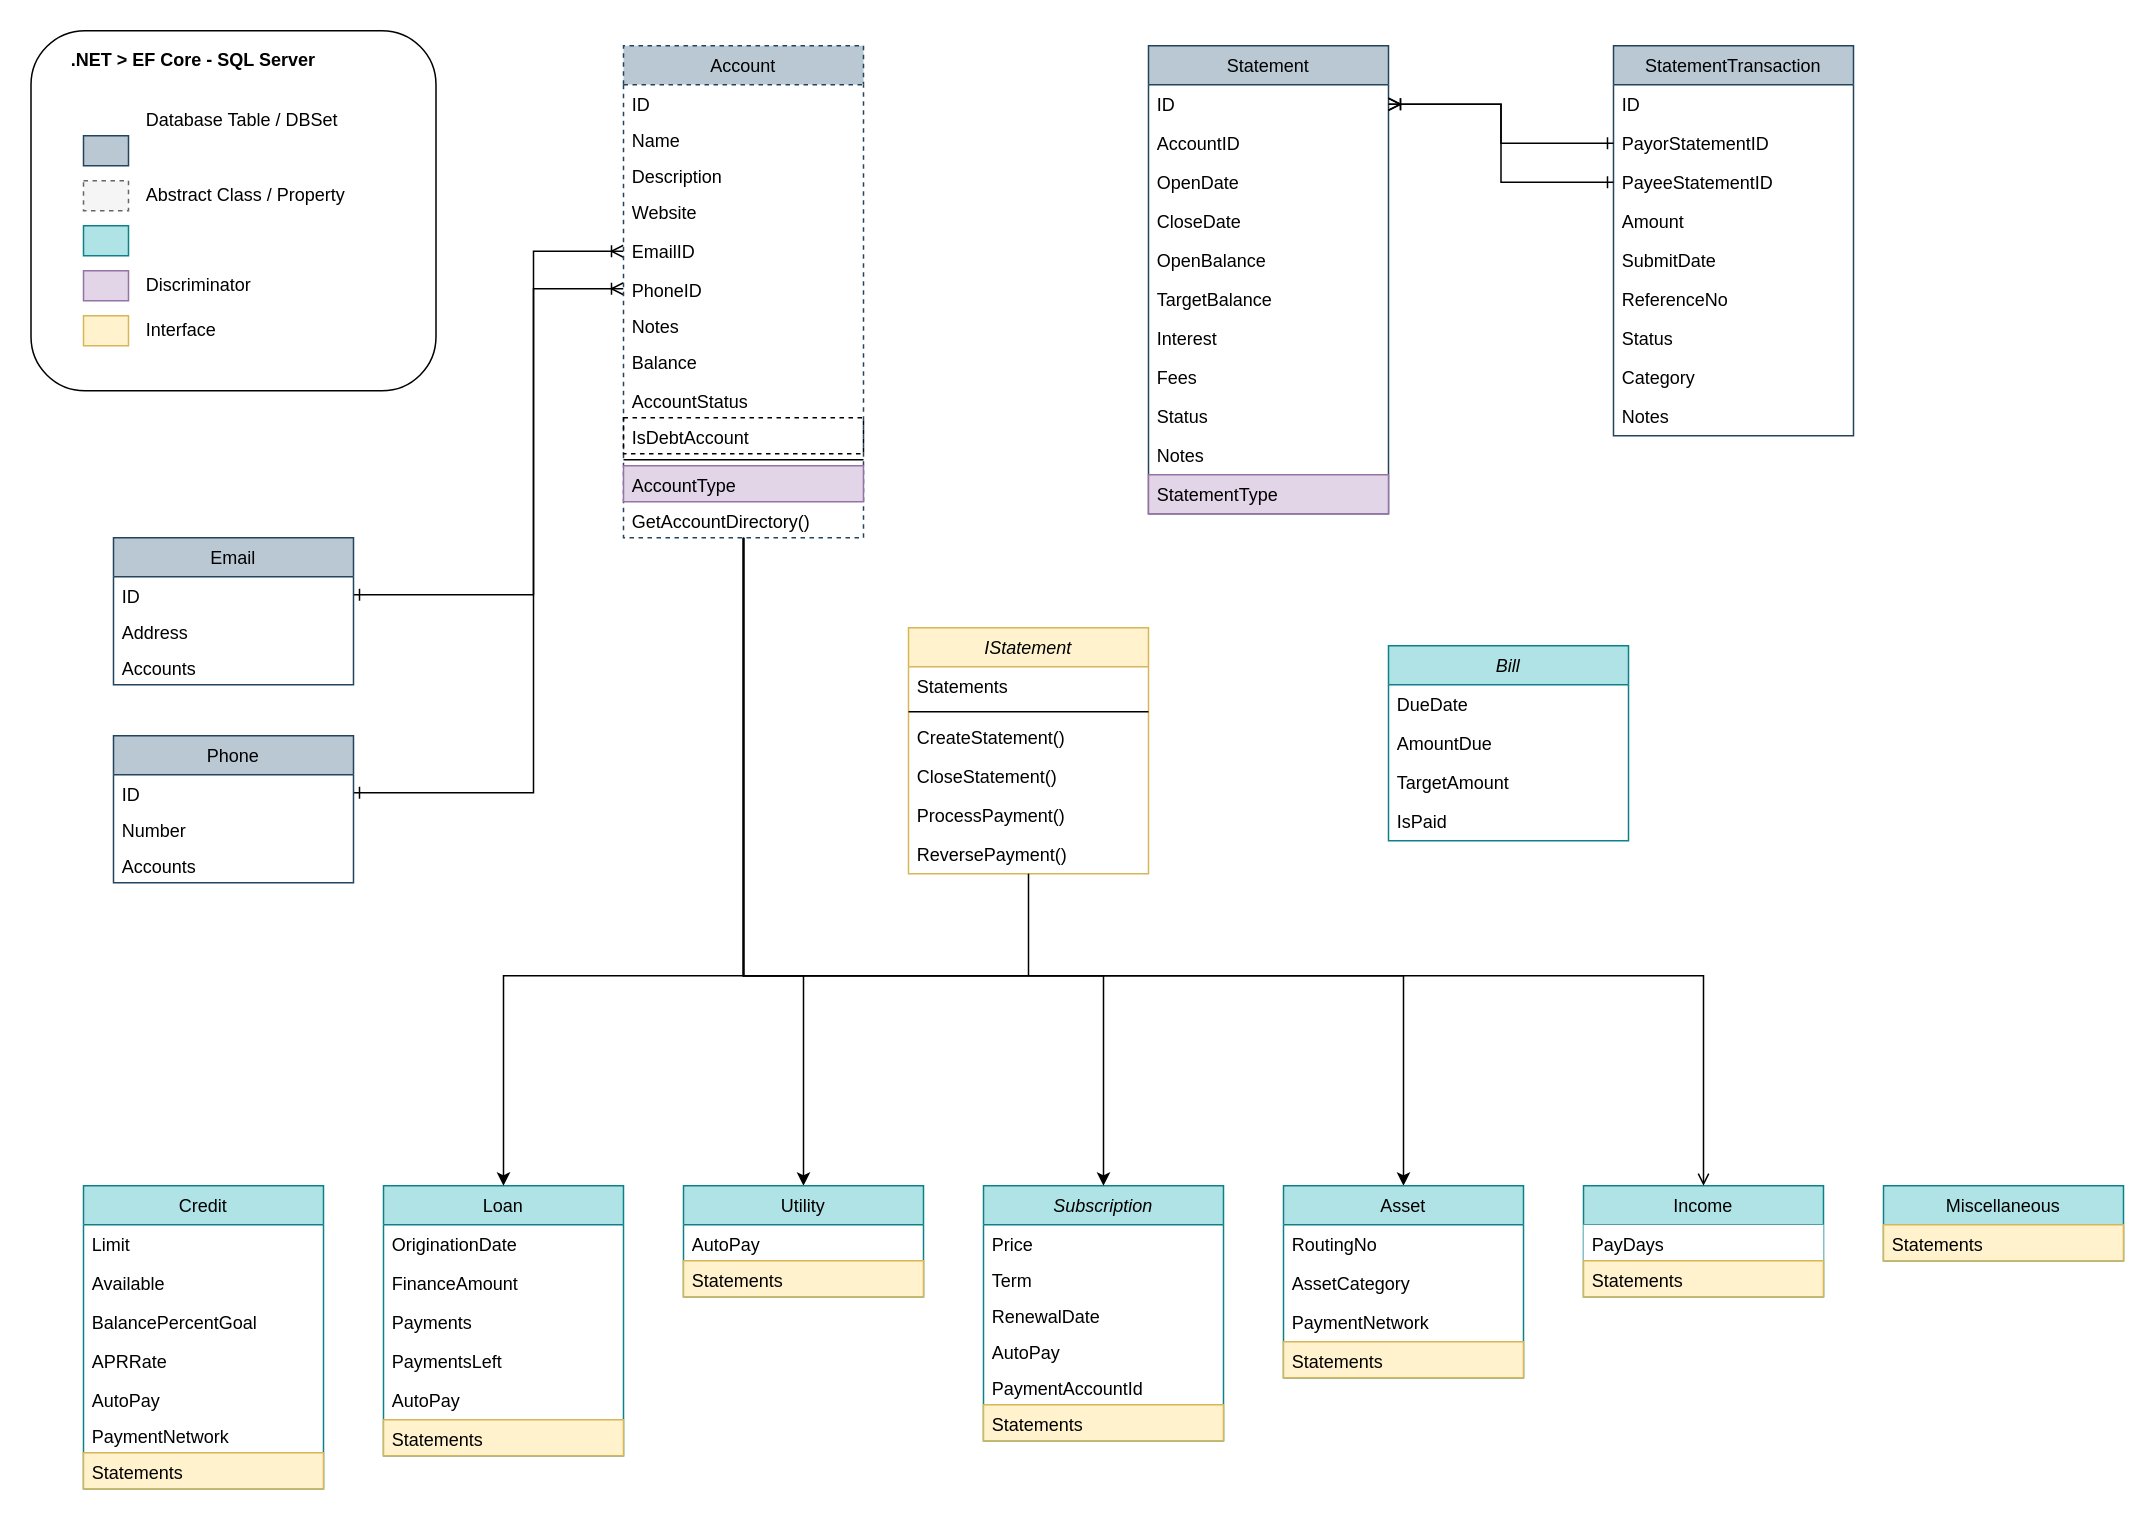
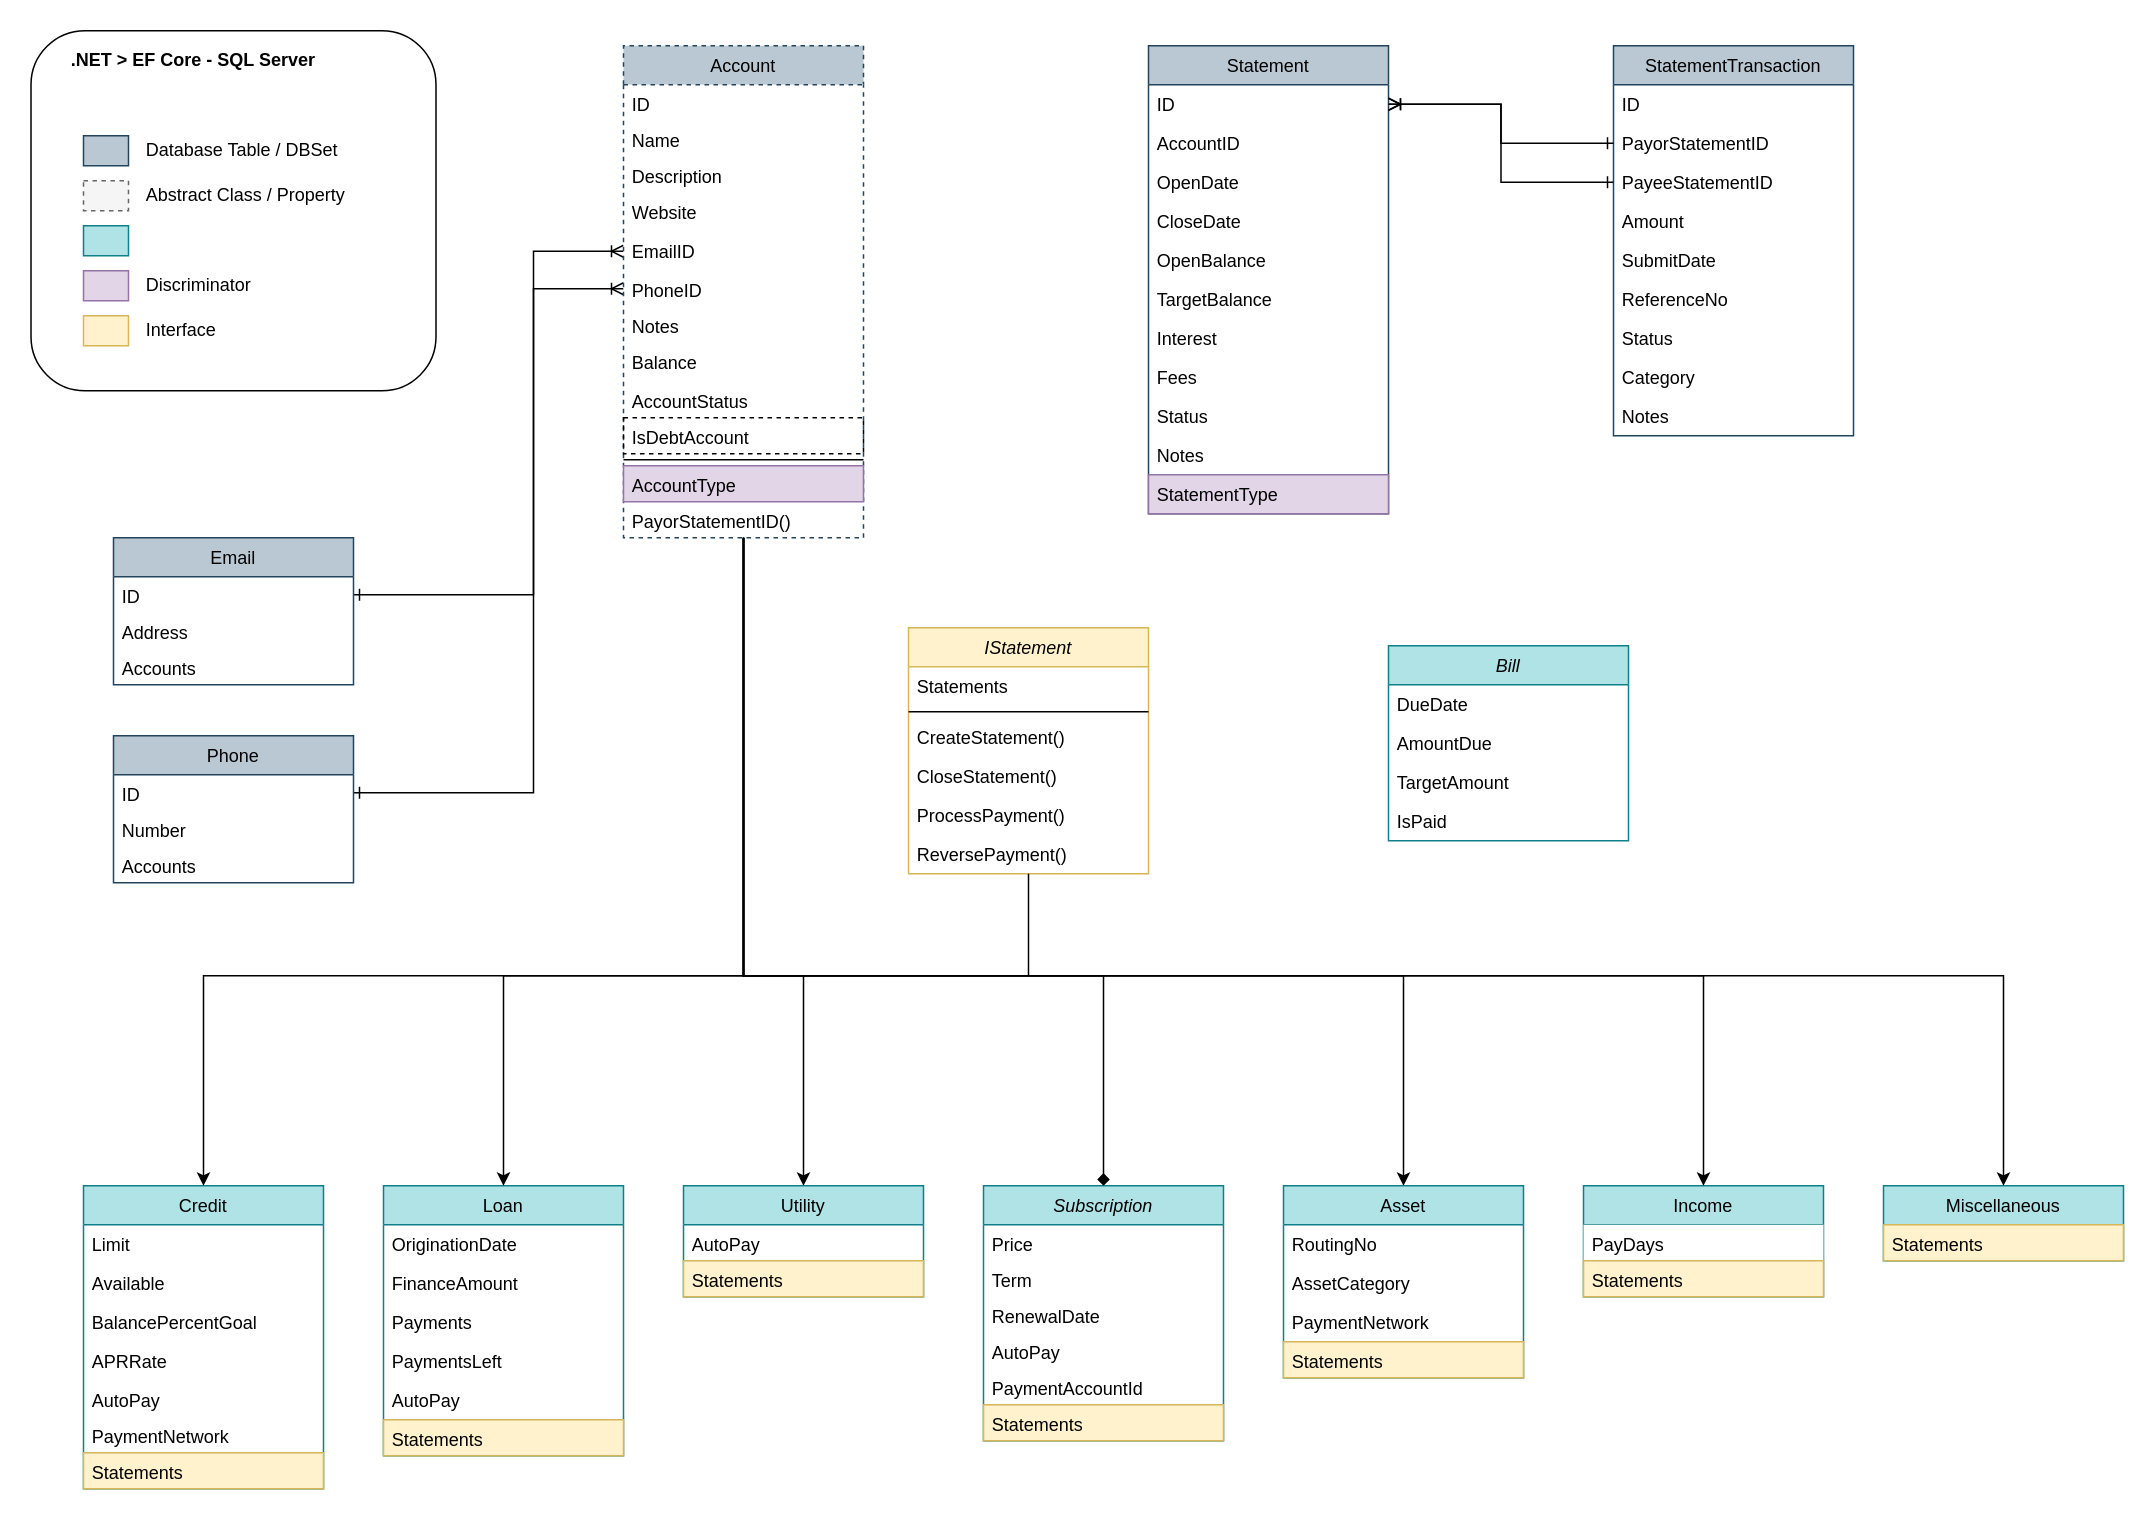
node "Database Table / DBSet": moved (286, 121) -> (286, 151)
node "GetAccountDirectory()": label "GetAccountDirectory()" -> "PayorStatementID()"
edge "Account" -> "Credit": added
edge "Account" -> "Miscellaneous": added
edge "Account" -> "Subscription": arrowhead classic -> diamond
edge "Account" -> "Income": arrowhead open -> classic
